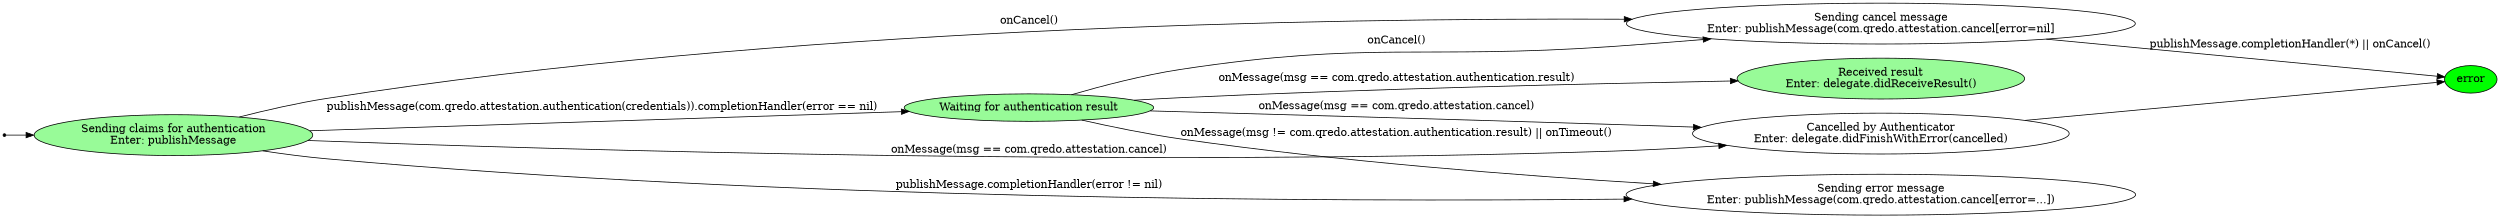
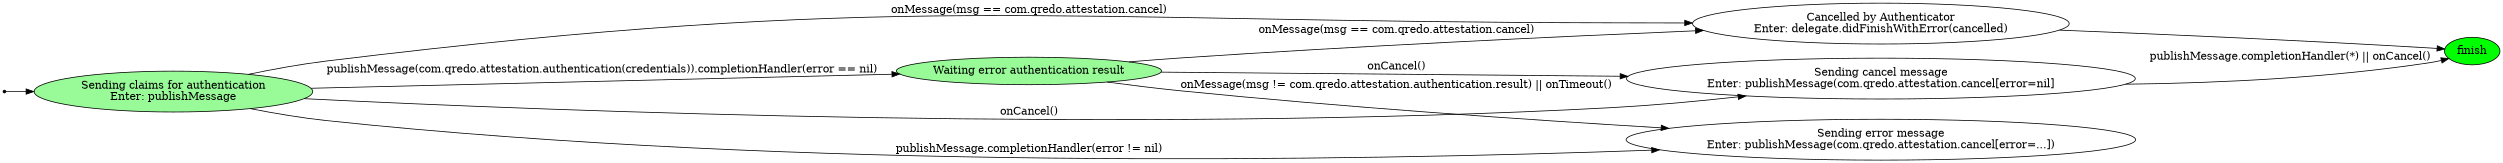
node "Received result Enter: delegate.didReceiveResult()": removed
node "error": label "error" -> "finish"
node "Waiting for authentication result": label "Waiting for authentication result" -> "Waiting error authentication result"
